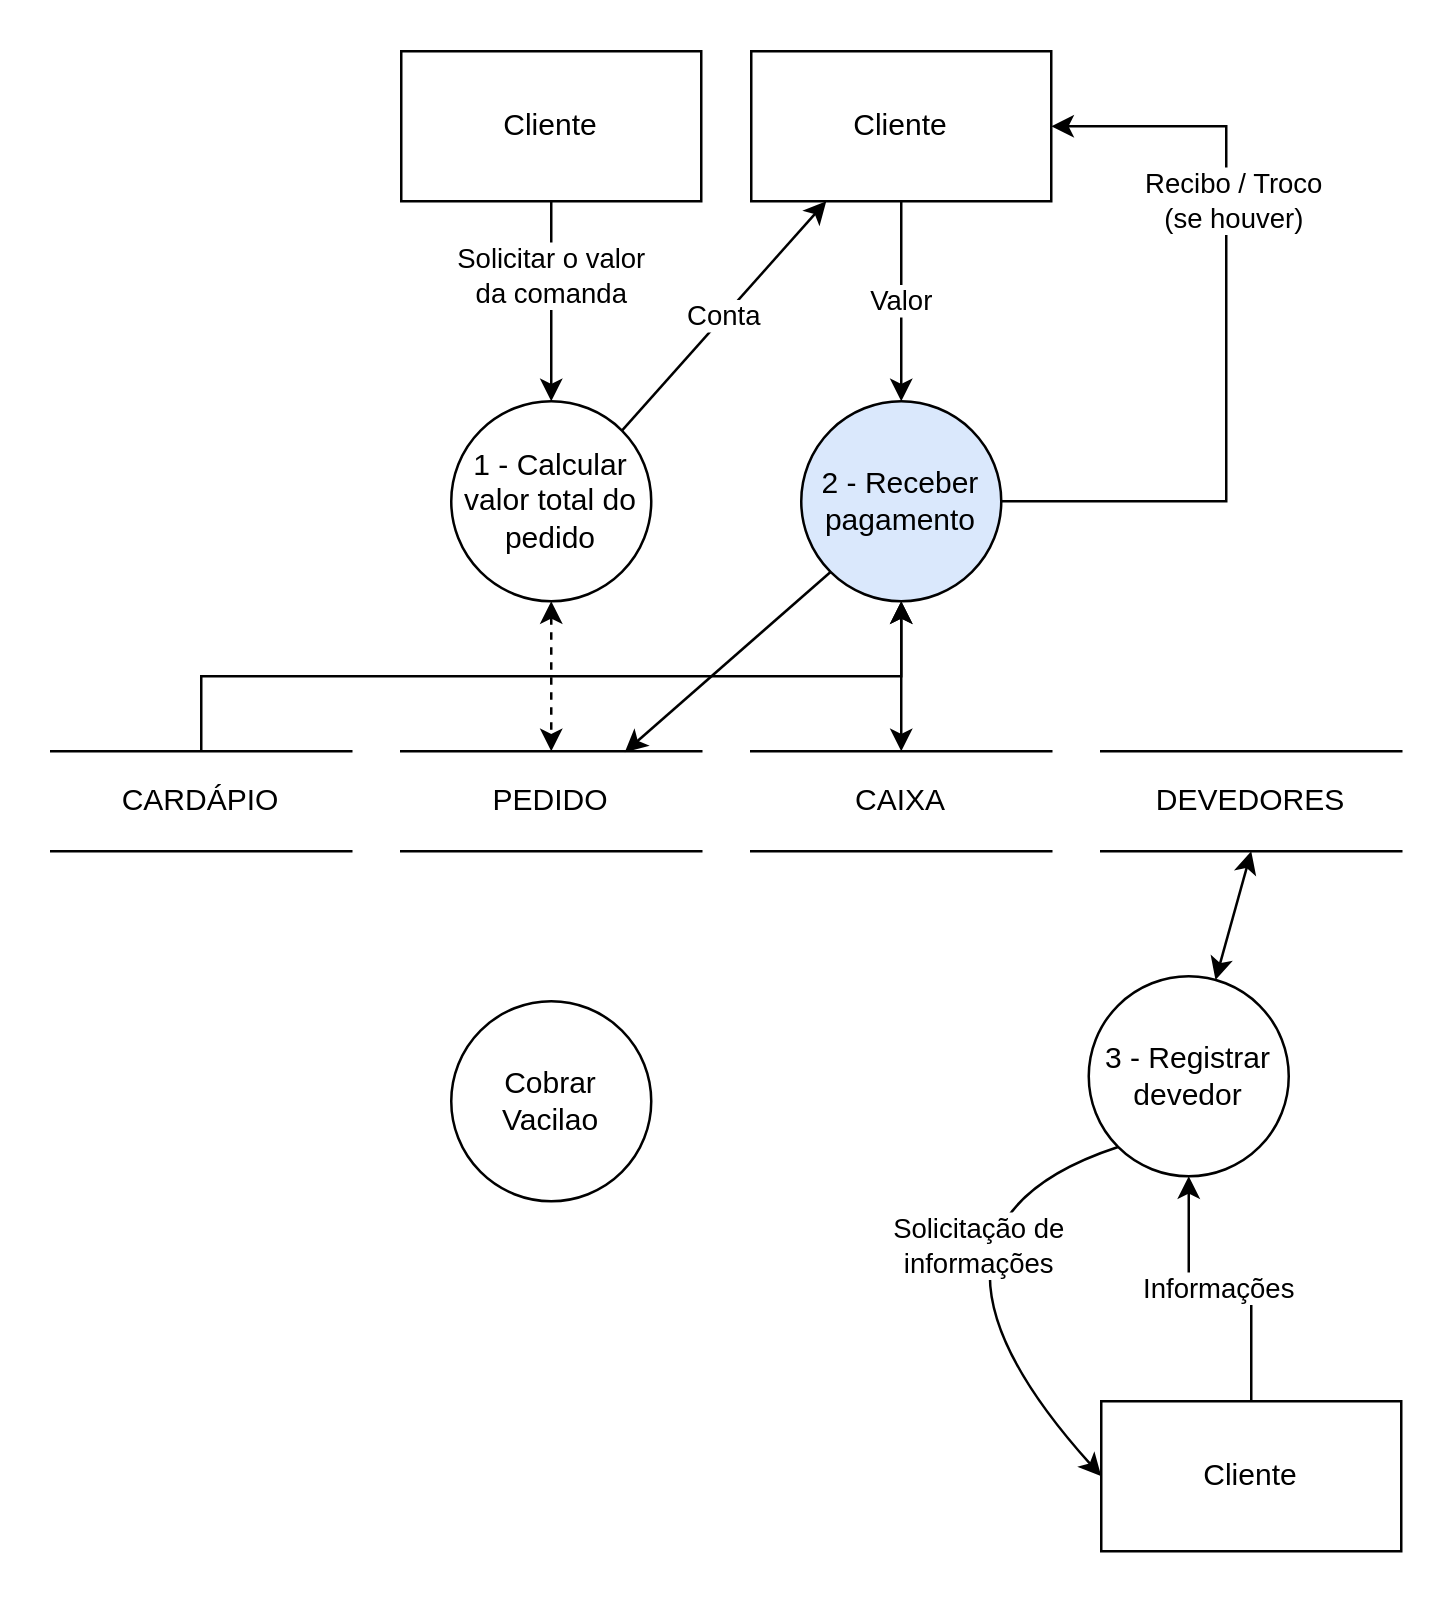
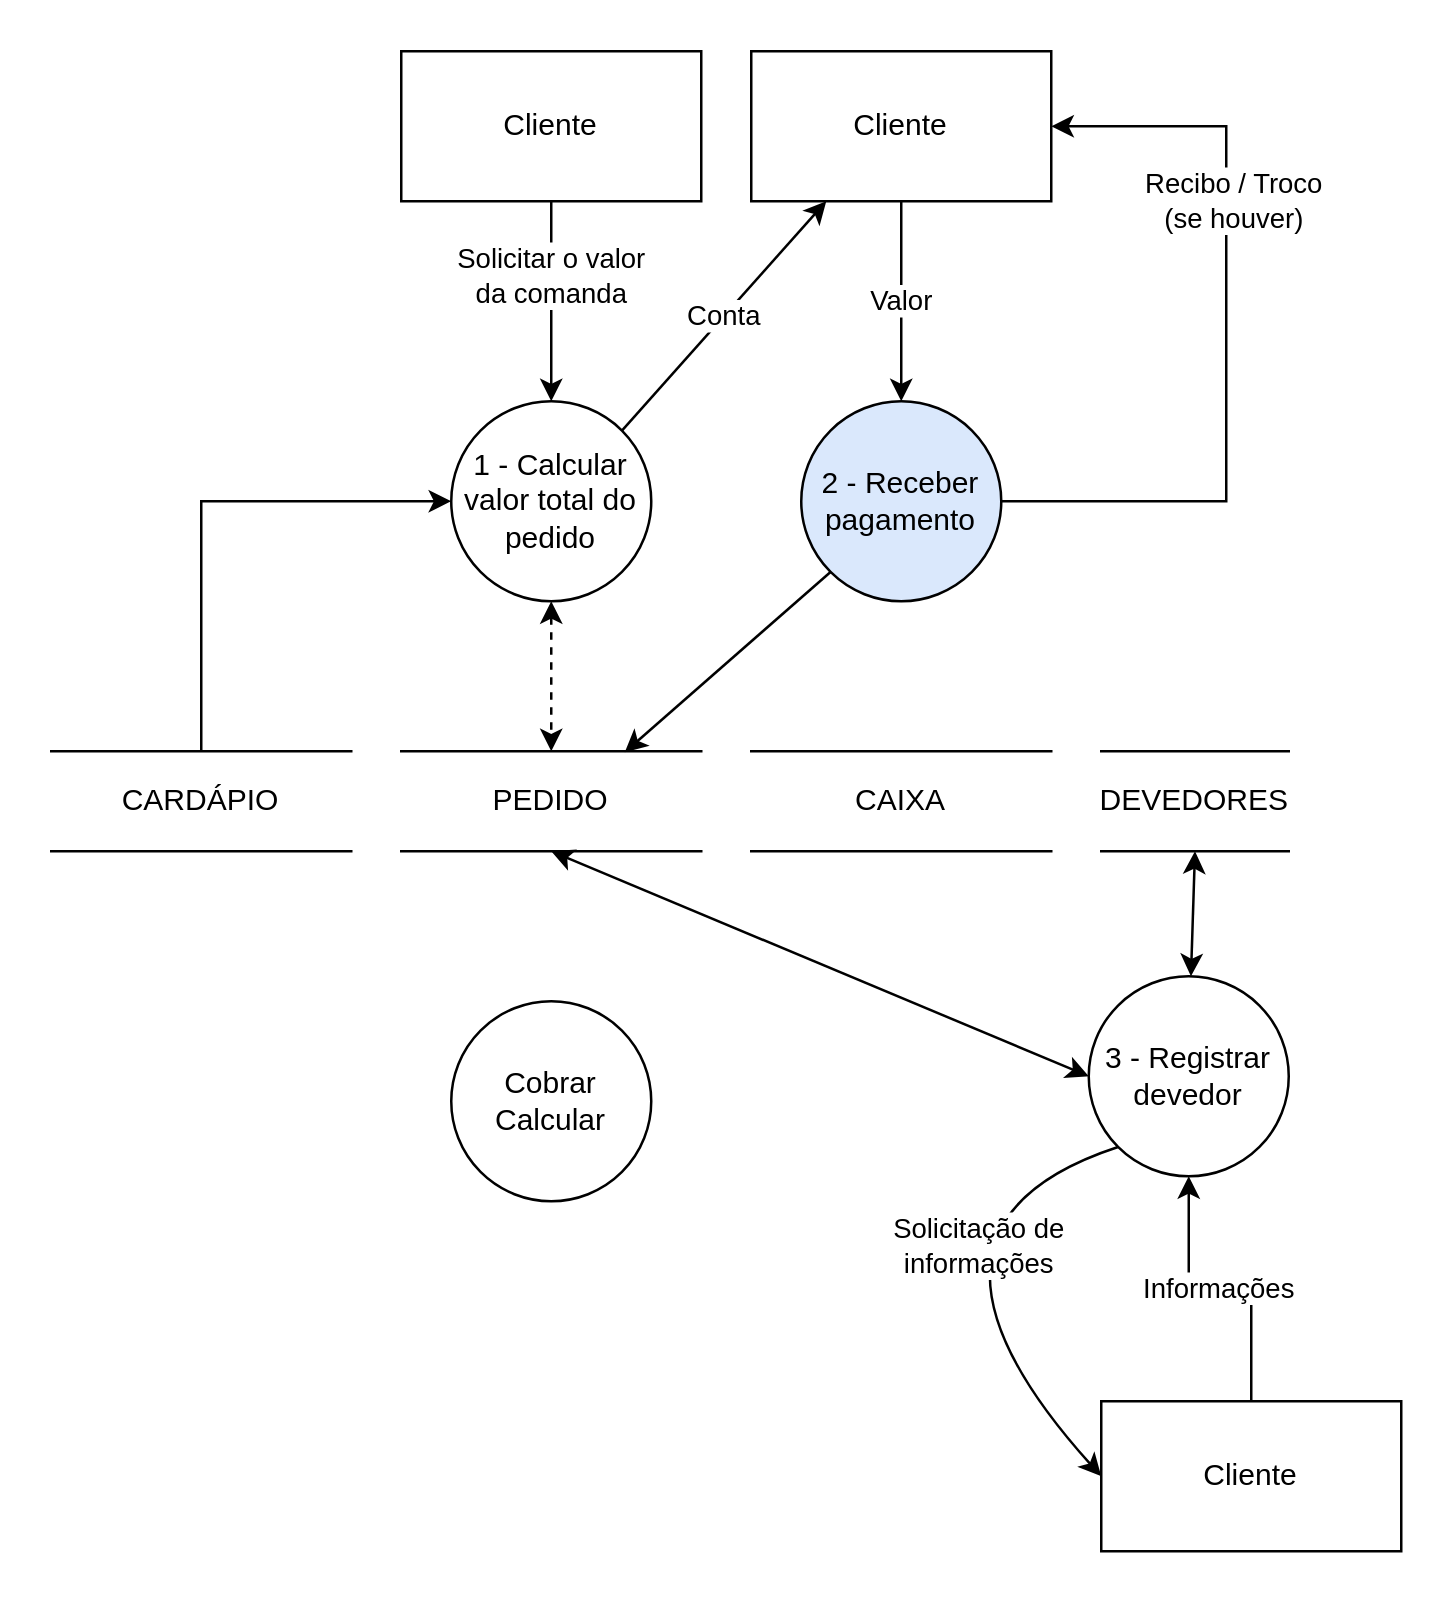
edge "CARDÁPIO" -> "2 - Receber pagamento": now "CARDÁPIO" -> "1 - Calcular valor total do pedido"
edge "2 - Receber pagamento" -- "CAIXA": removed
node "DEVEDORES": size 300x100 -> 188x100
edge "PEDIDO" -- "3 - Registrar devedor": added
node "Cobrar Vacilao": label "Cobrar Vacilao" -> "Cobrar Calcular"
